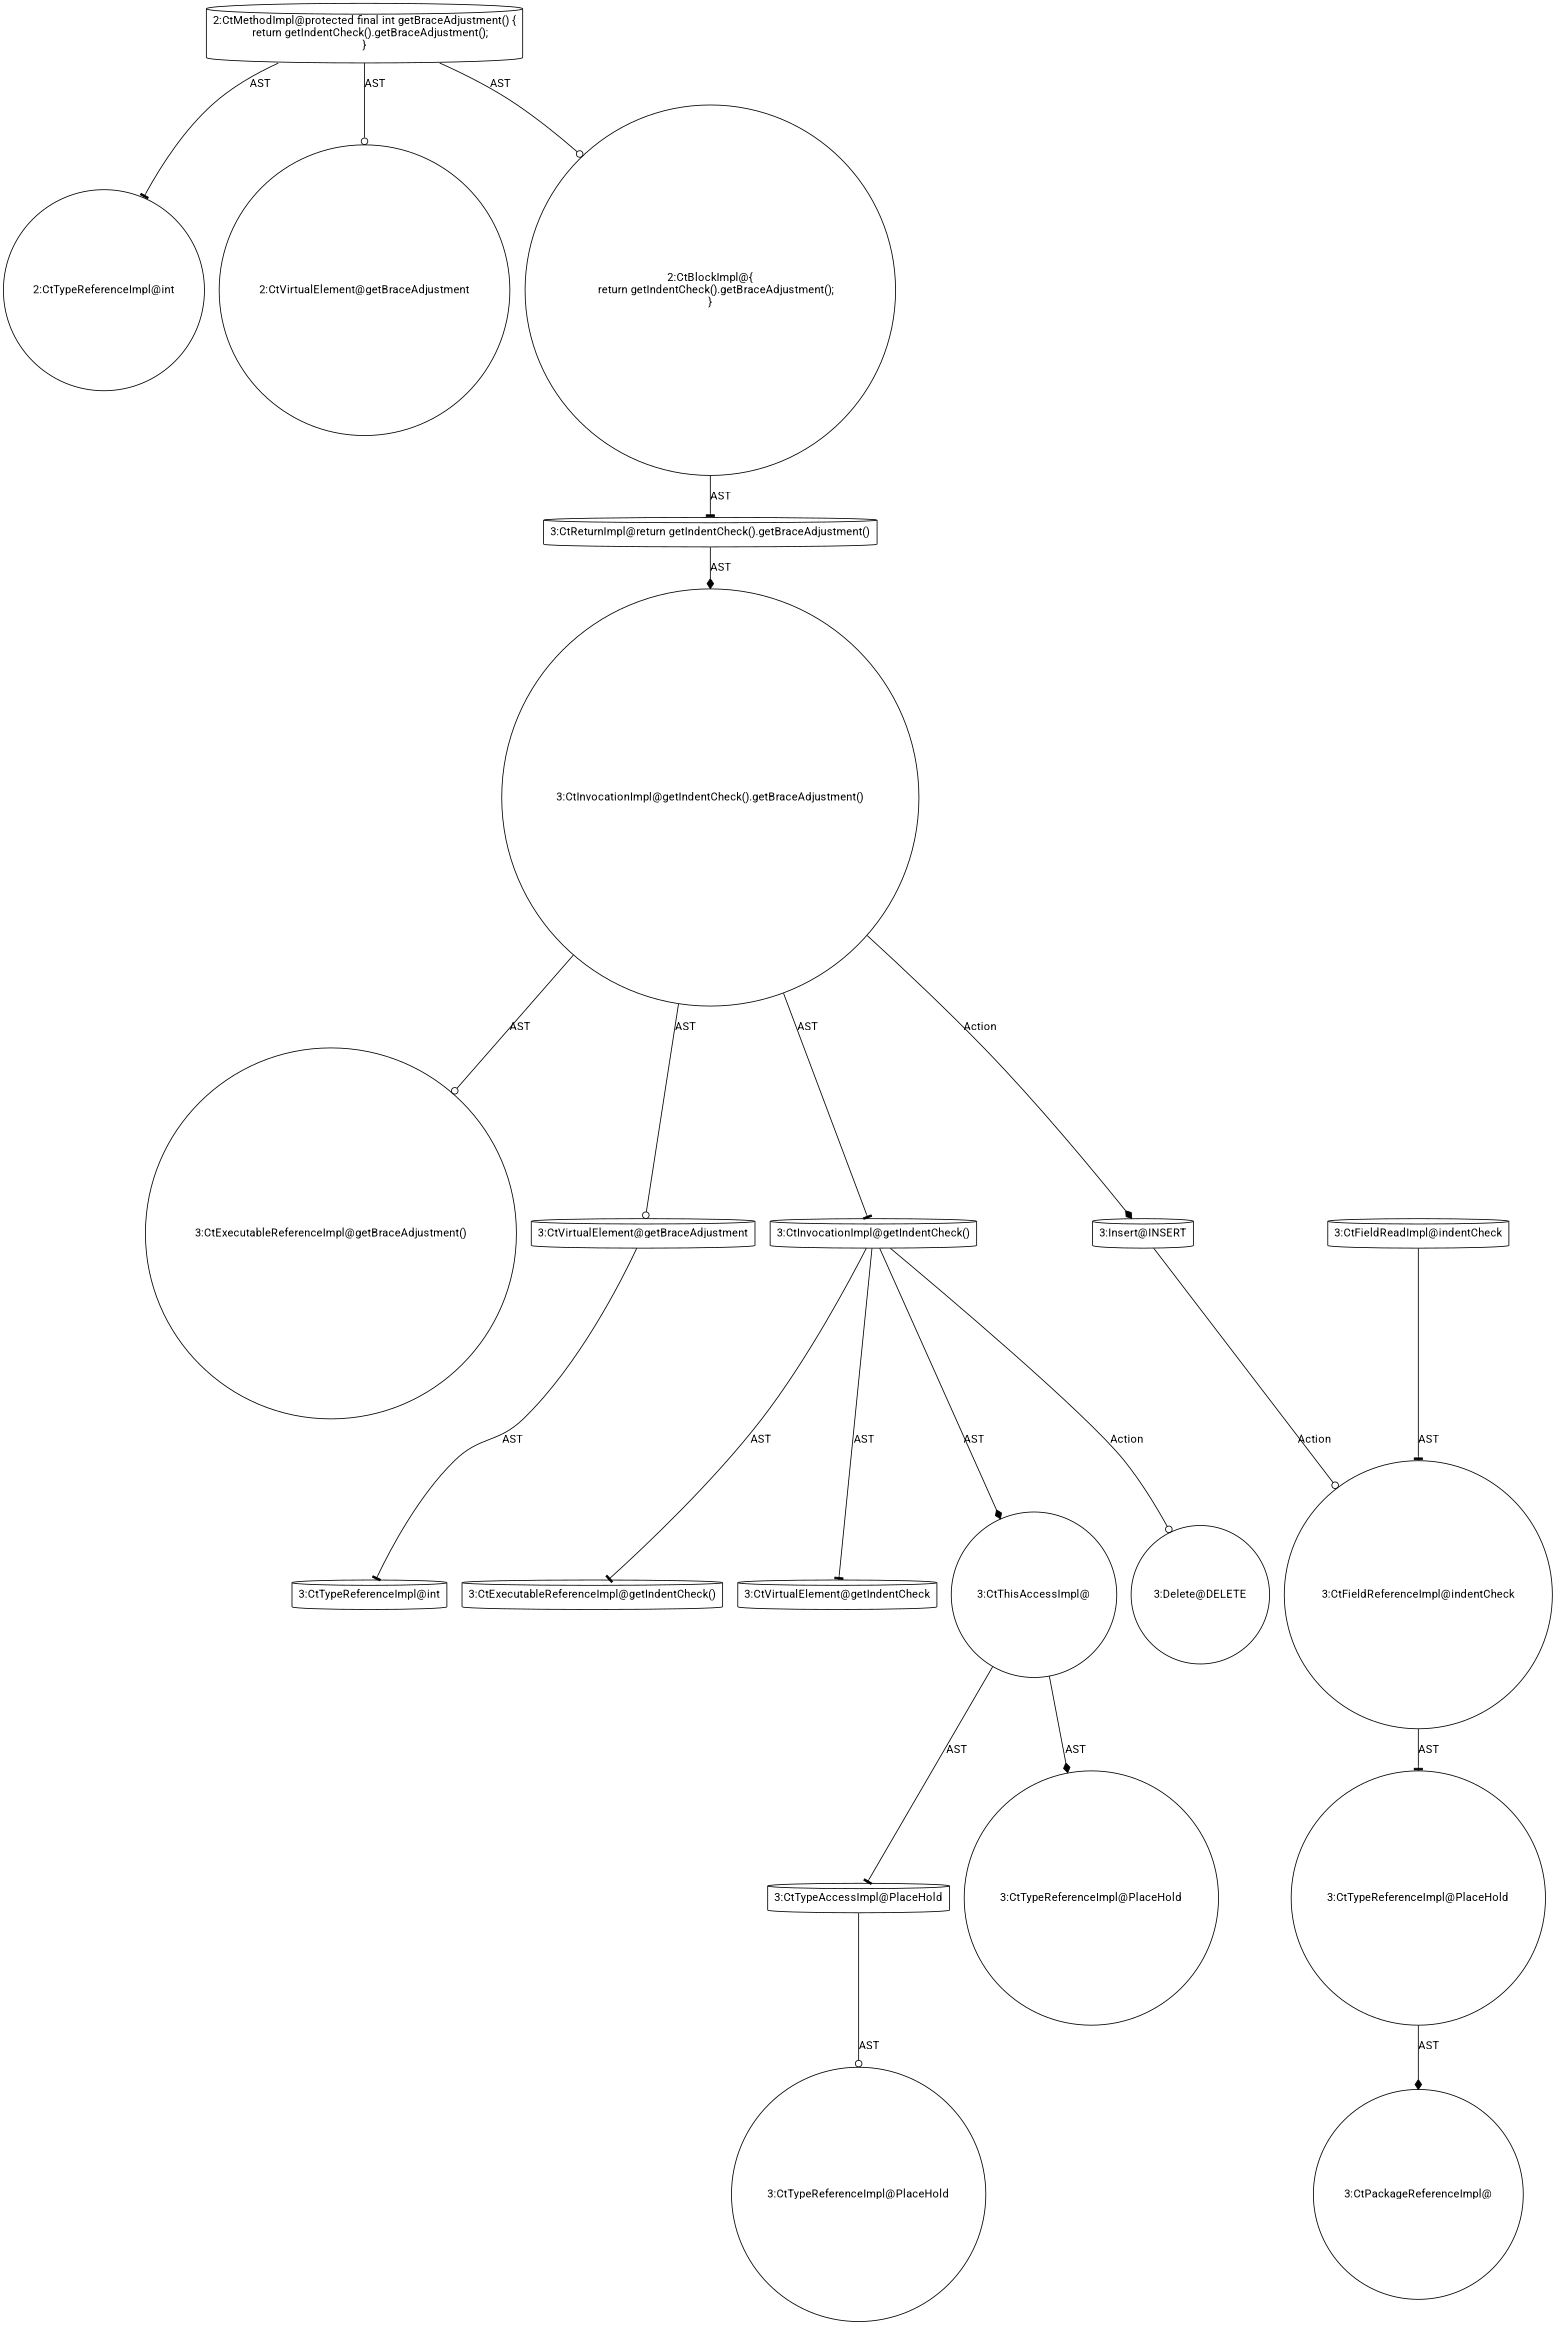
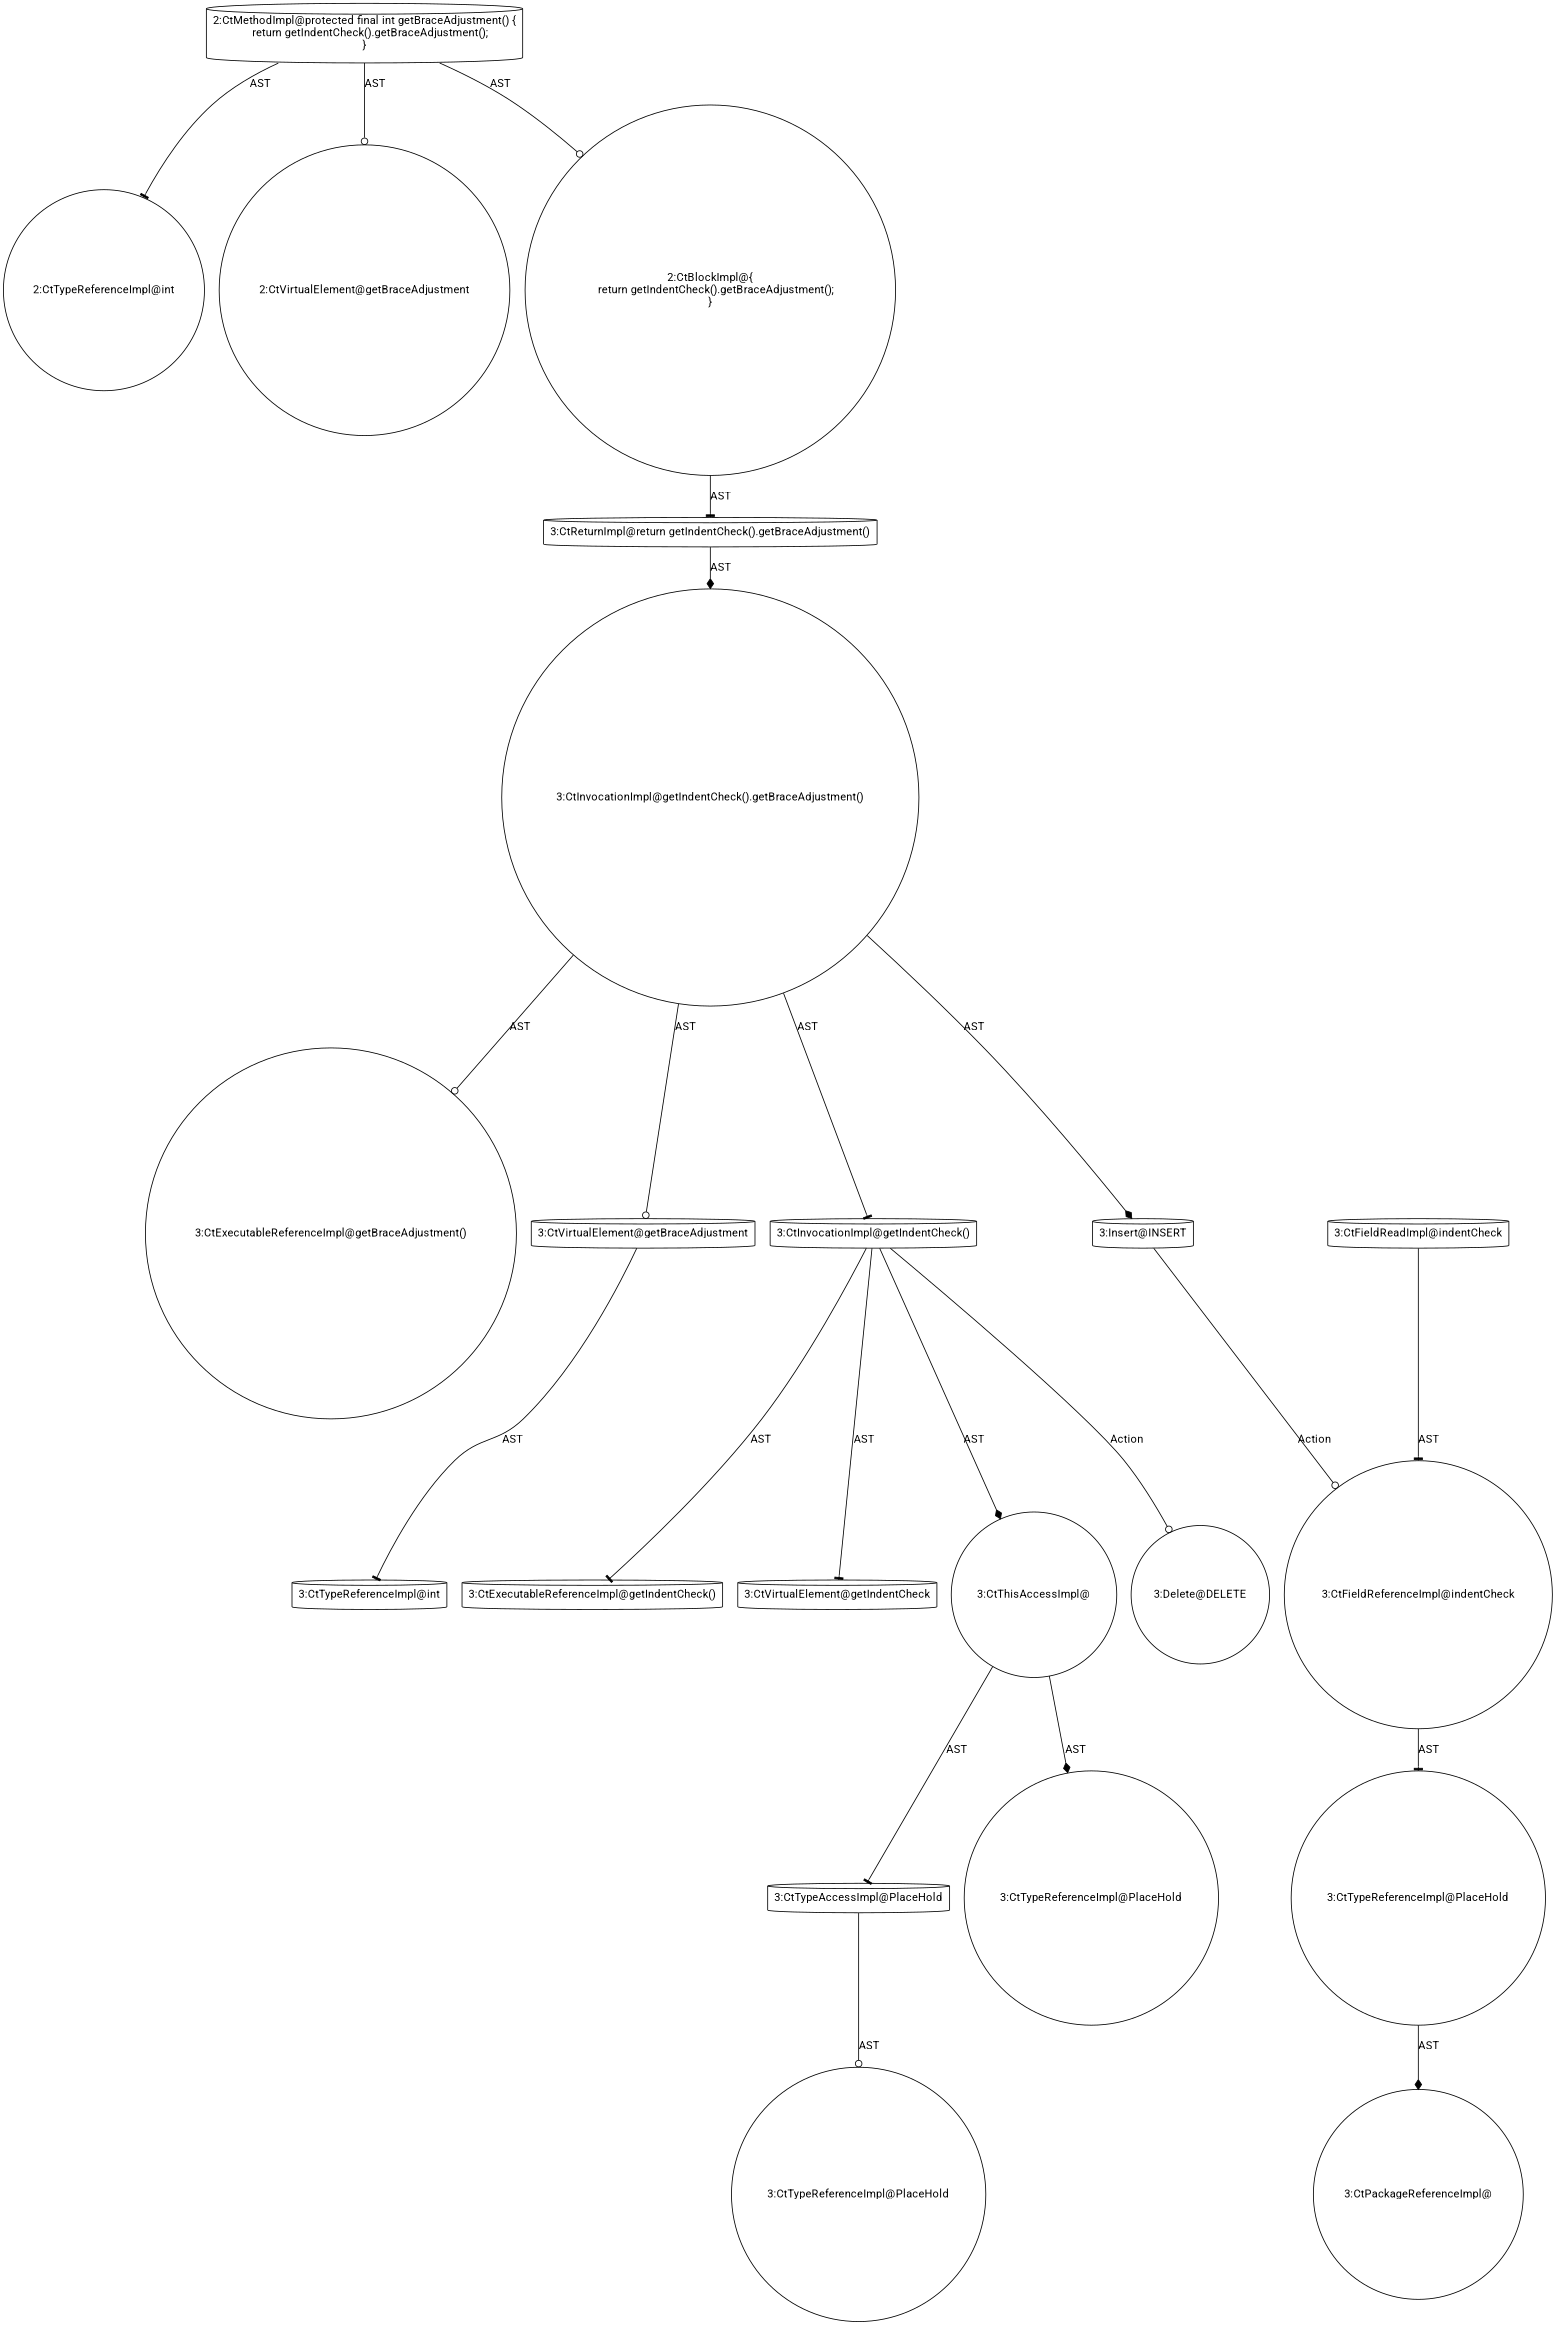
edge "3:CtInvocationImpl@getIndentCheck().getBraceAdjustment()" -> "3:Insert@INSERT": label "Action" -> "AST"
